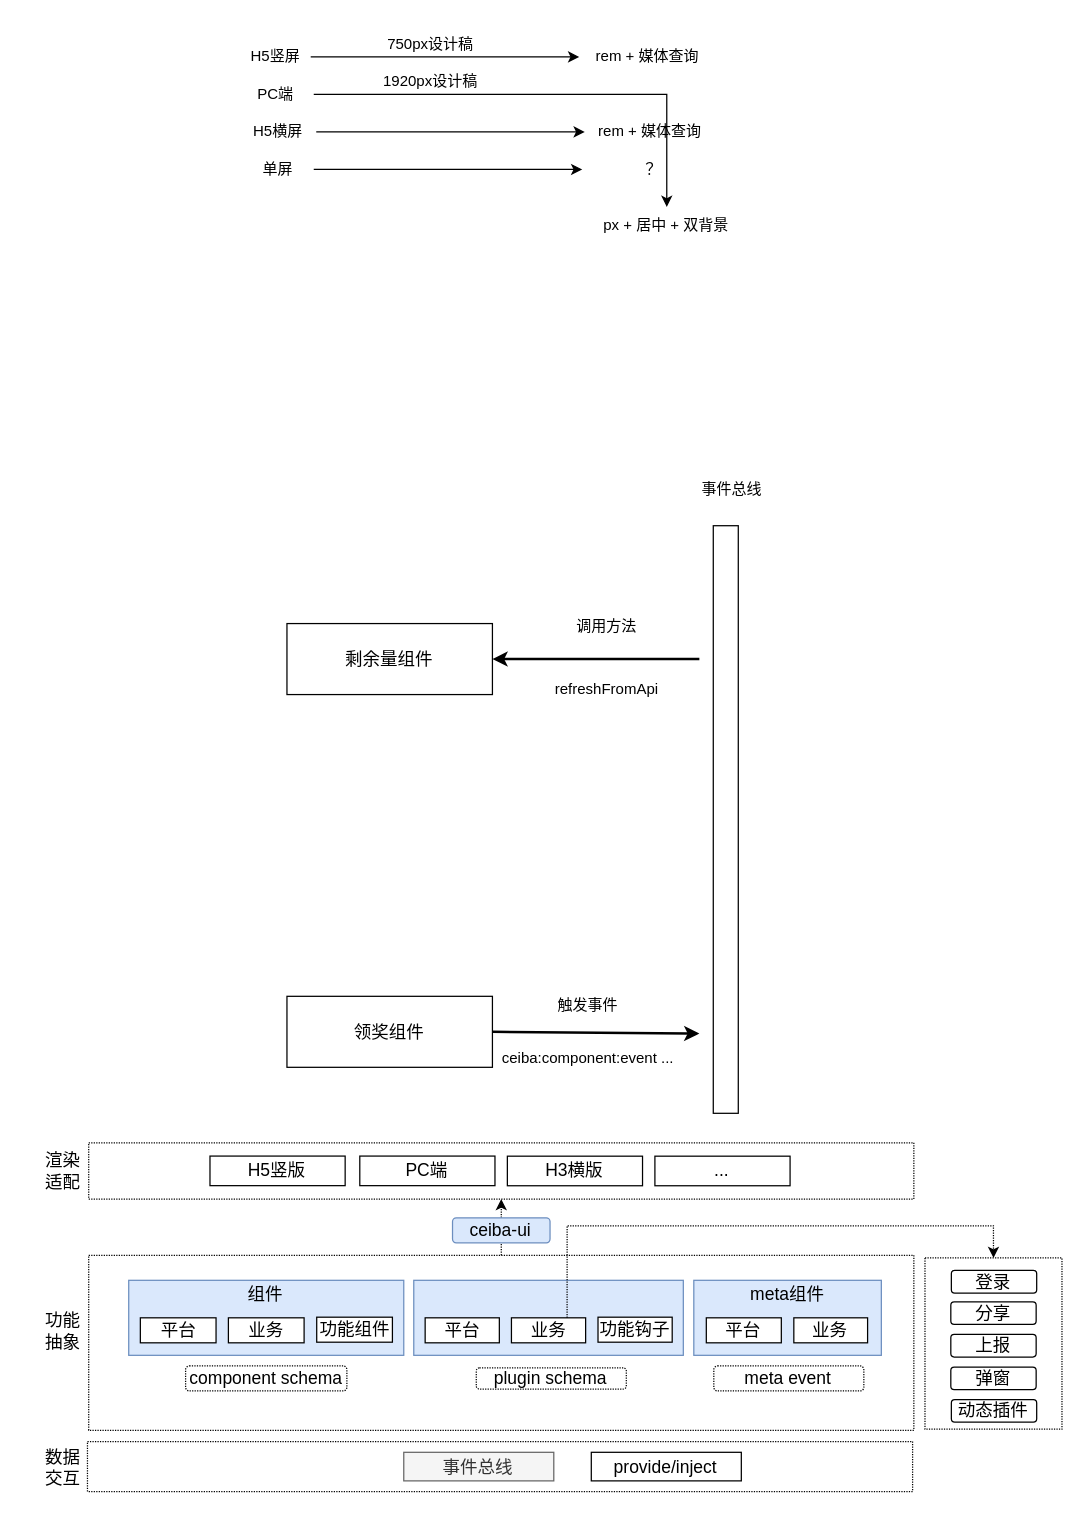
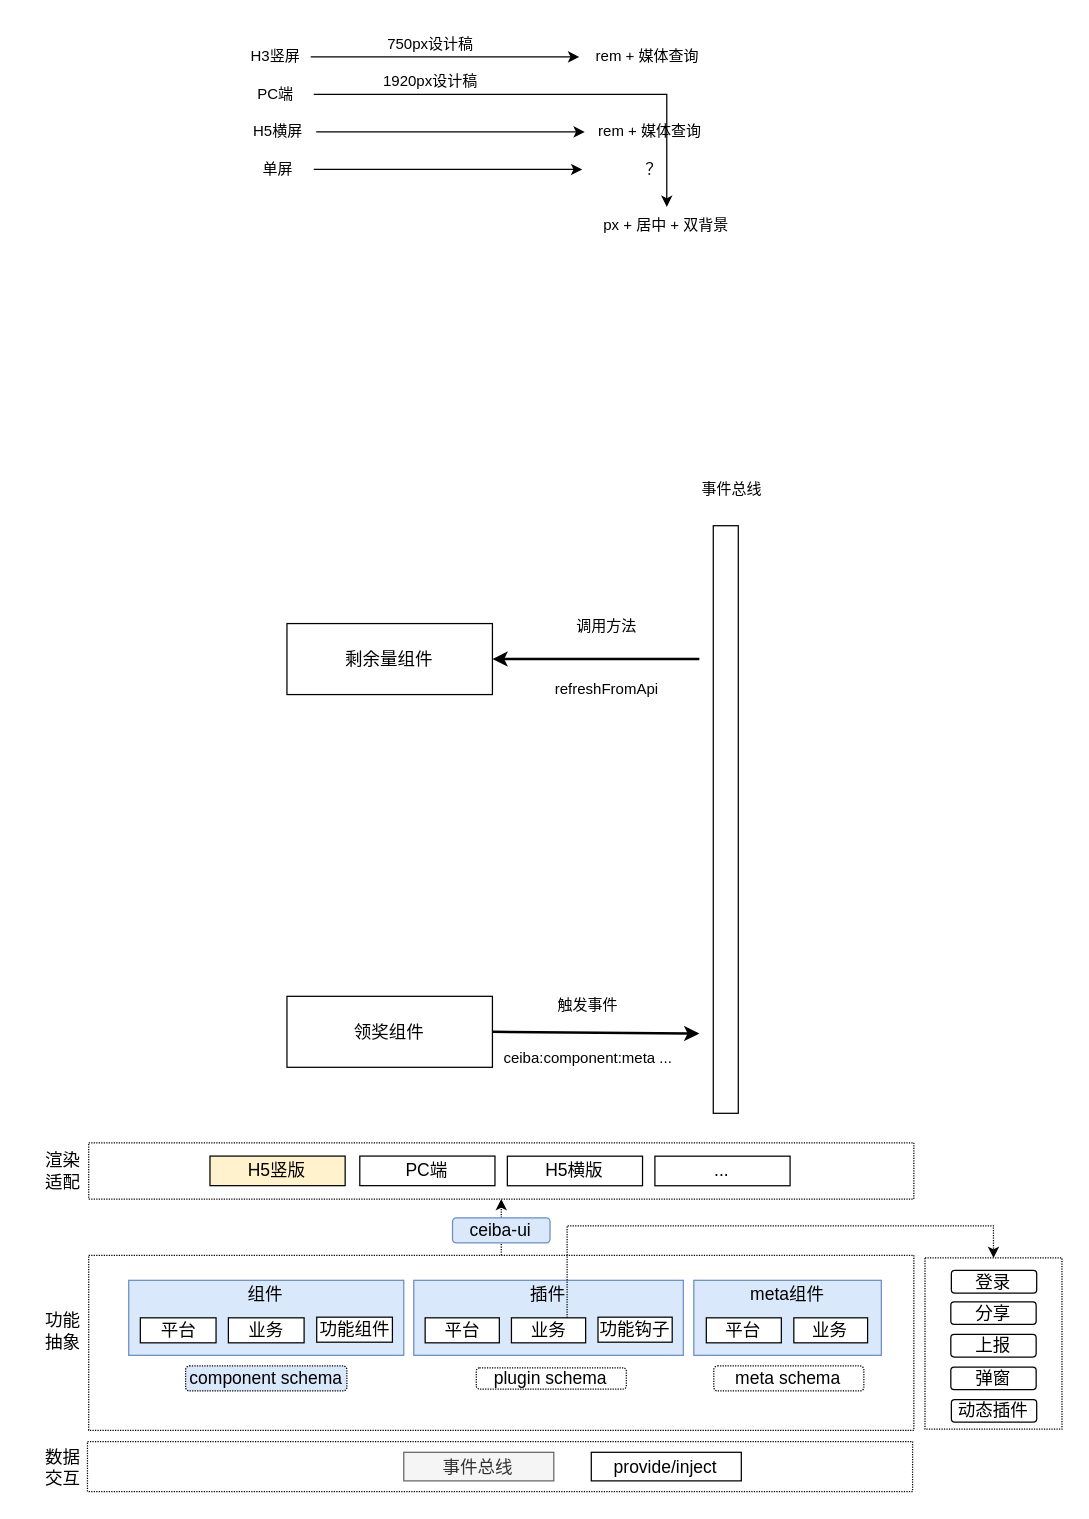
node "H5竖屏": label "H5竖屏" -> "H3竖屏"
node "ceiba:component:event ...": label "ceiba:component:event ..." -> "ceiba:component:meta ..."
node "H5竖版": fillcolor #ffffff -> #fff2cc
node "H3横版": label "H3横版" -> "H5横版"
node "插件": added
node "component schema": fillcolor #ffffff -> #dae8fc
node "meta event": label "meta event" -> "meta schema"
